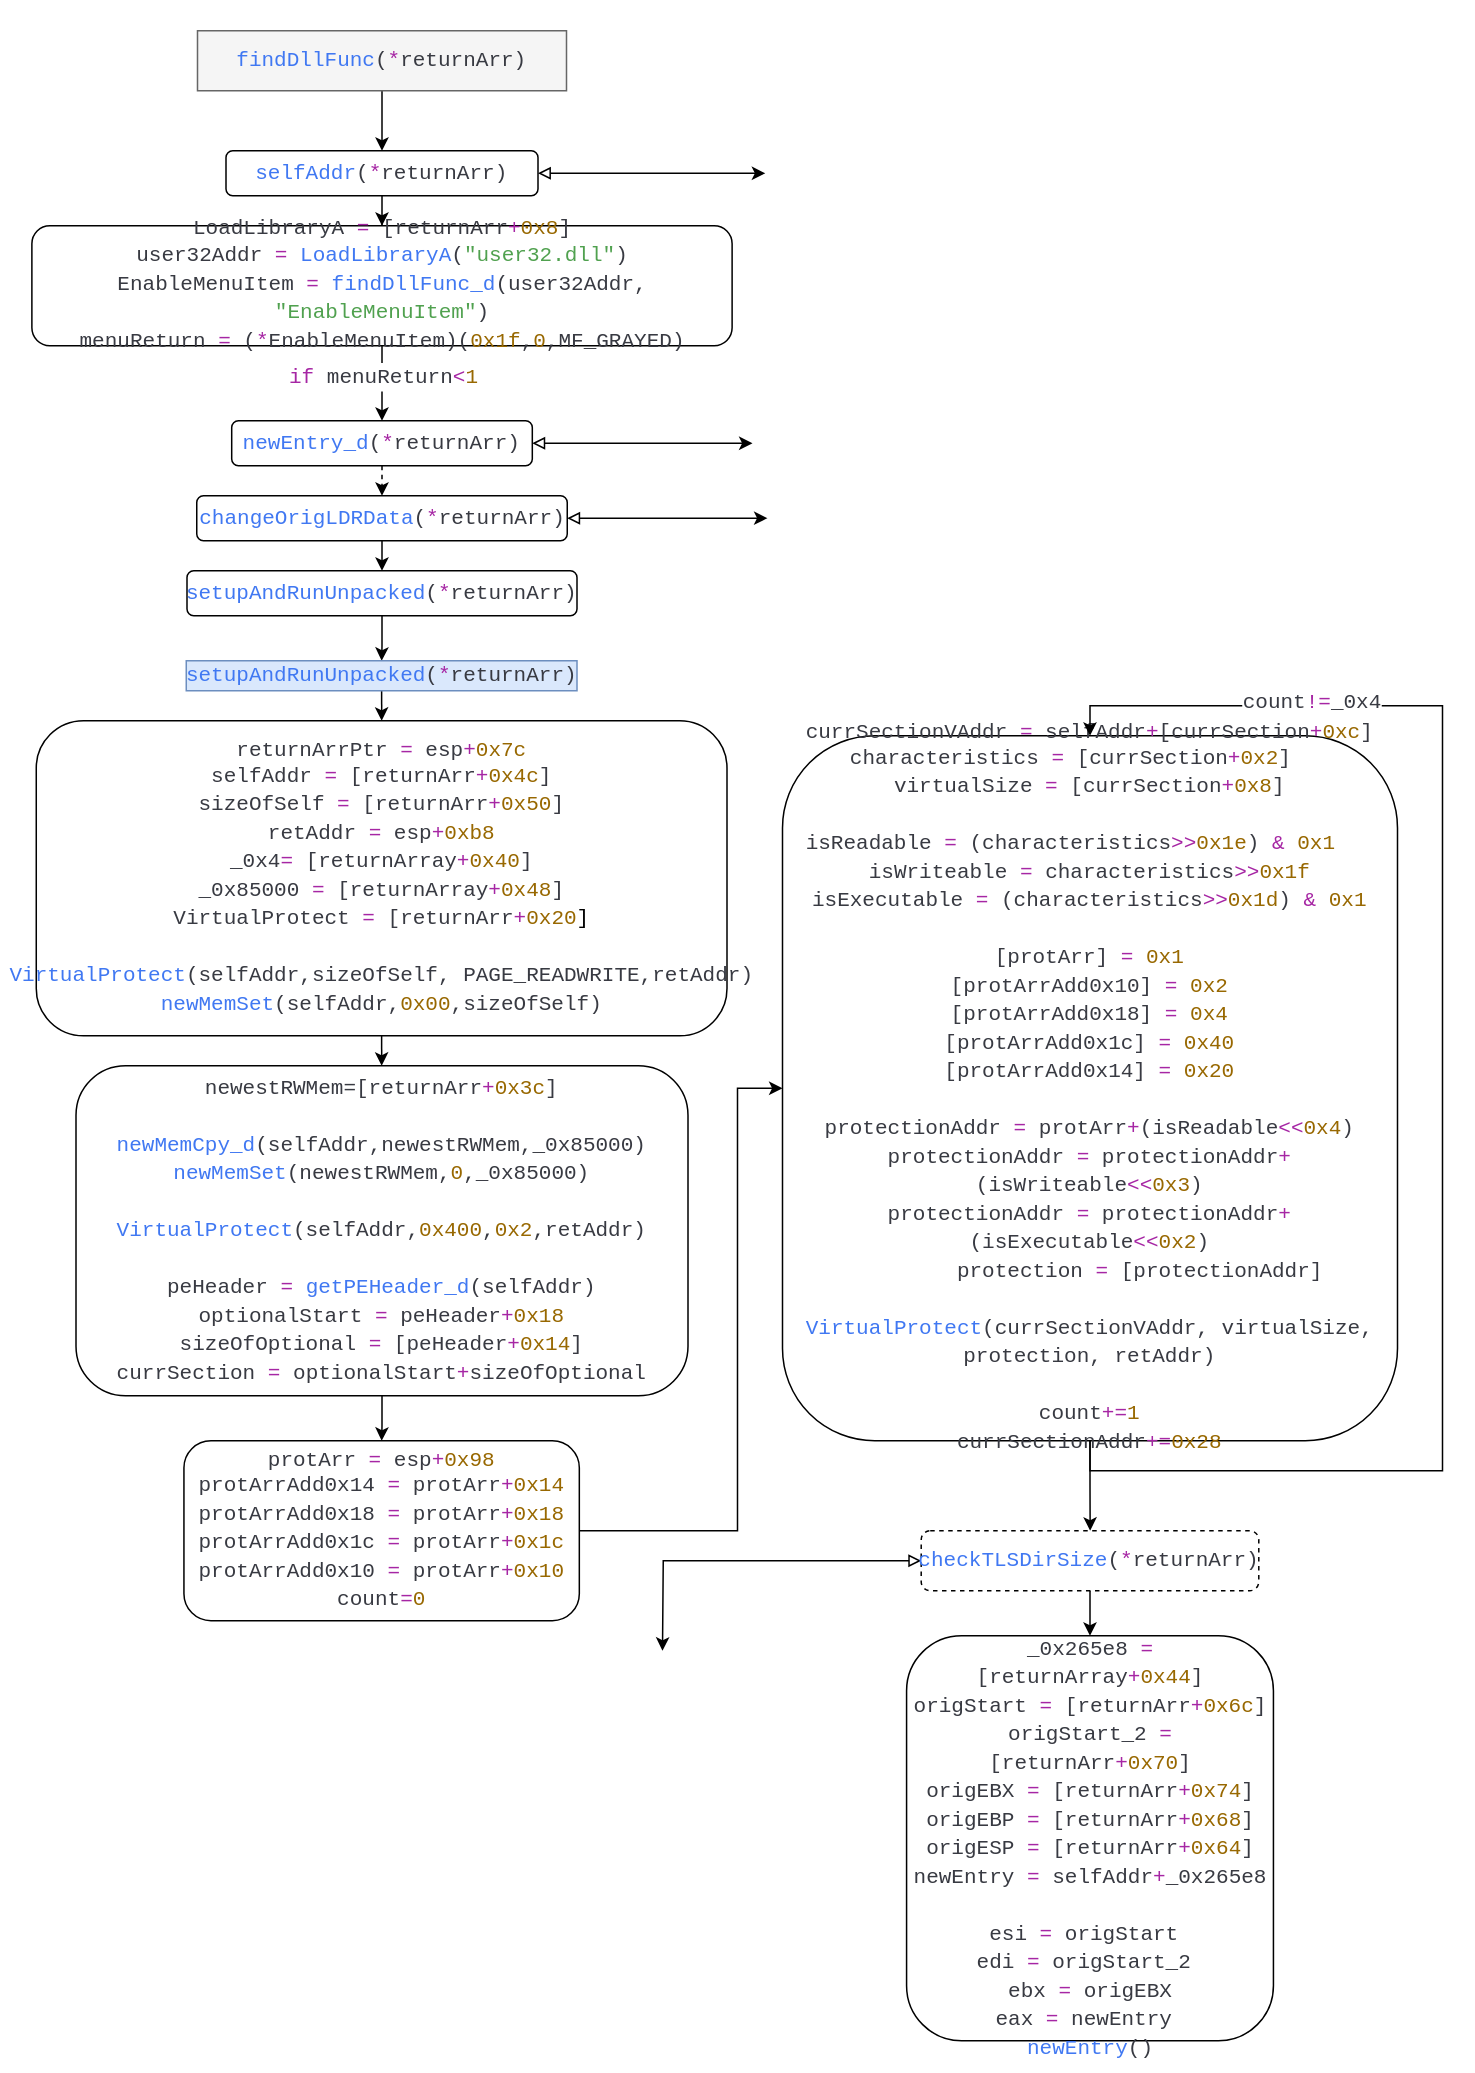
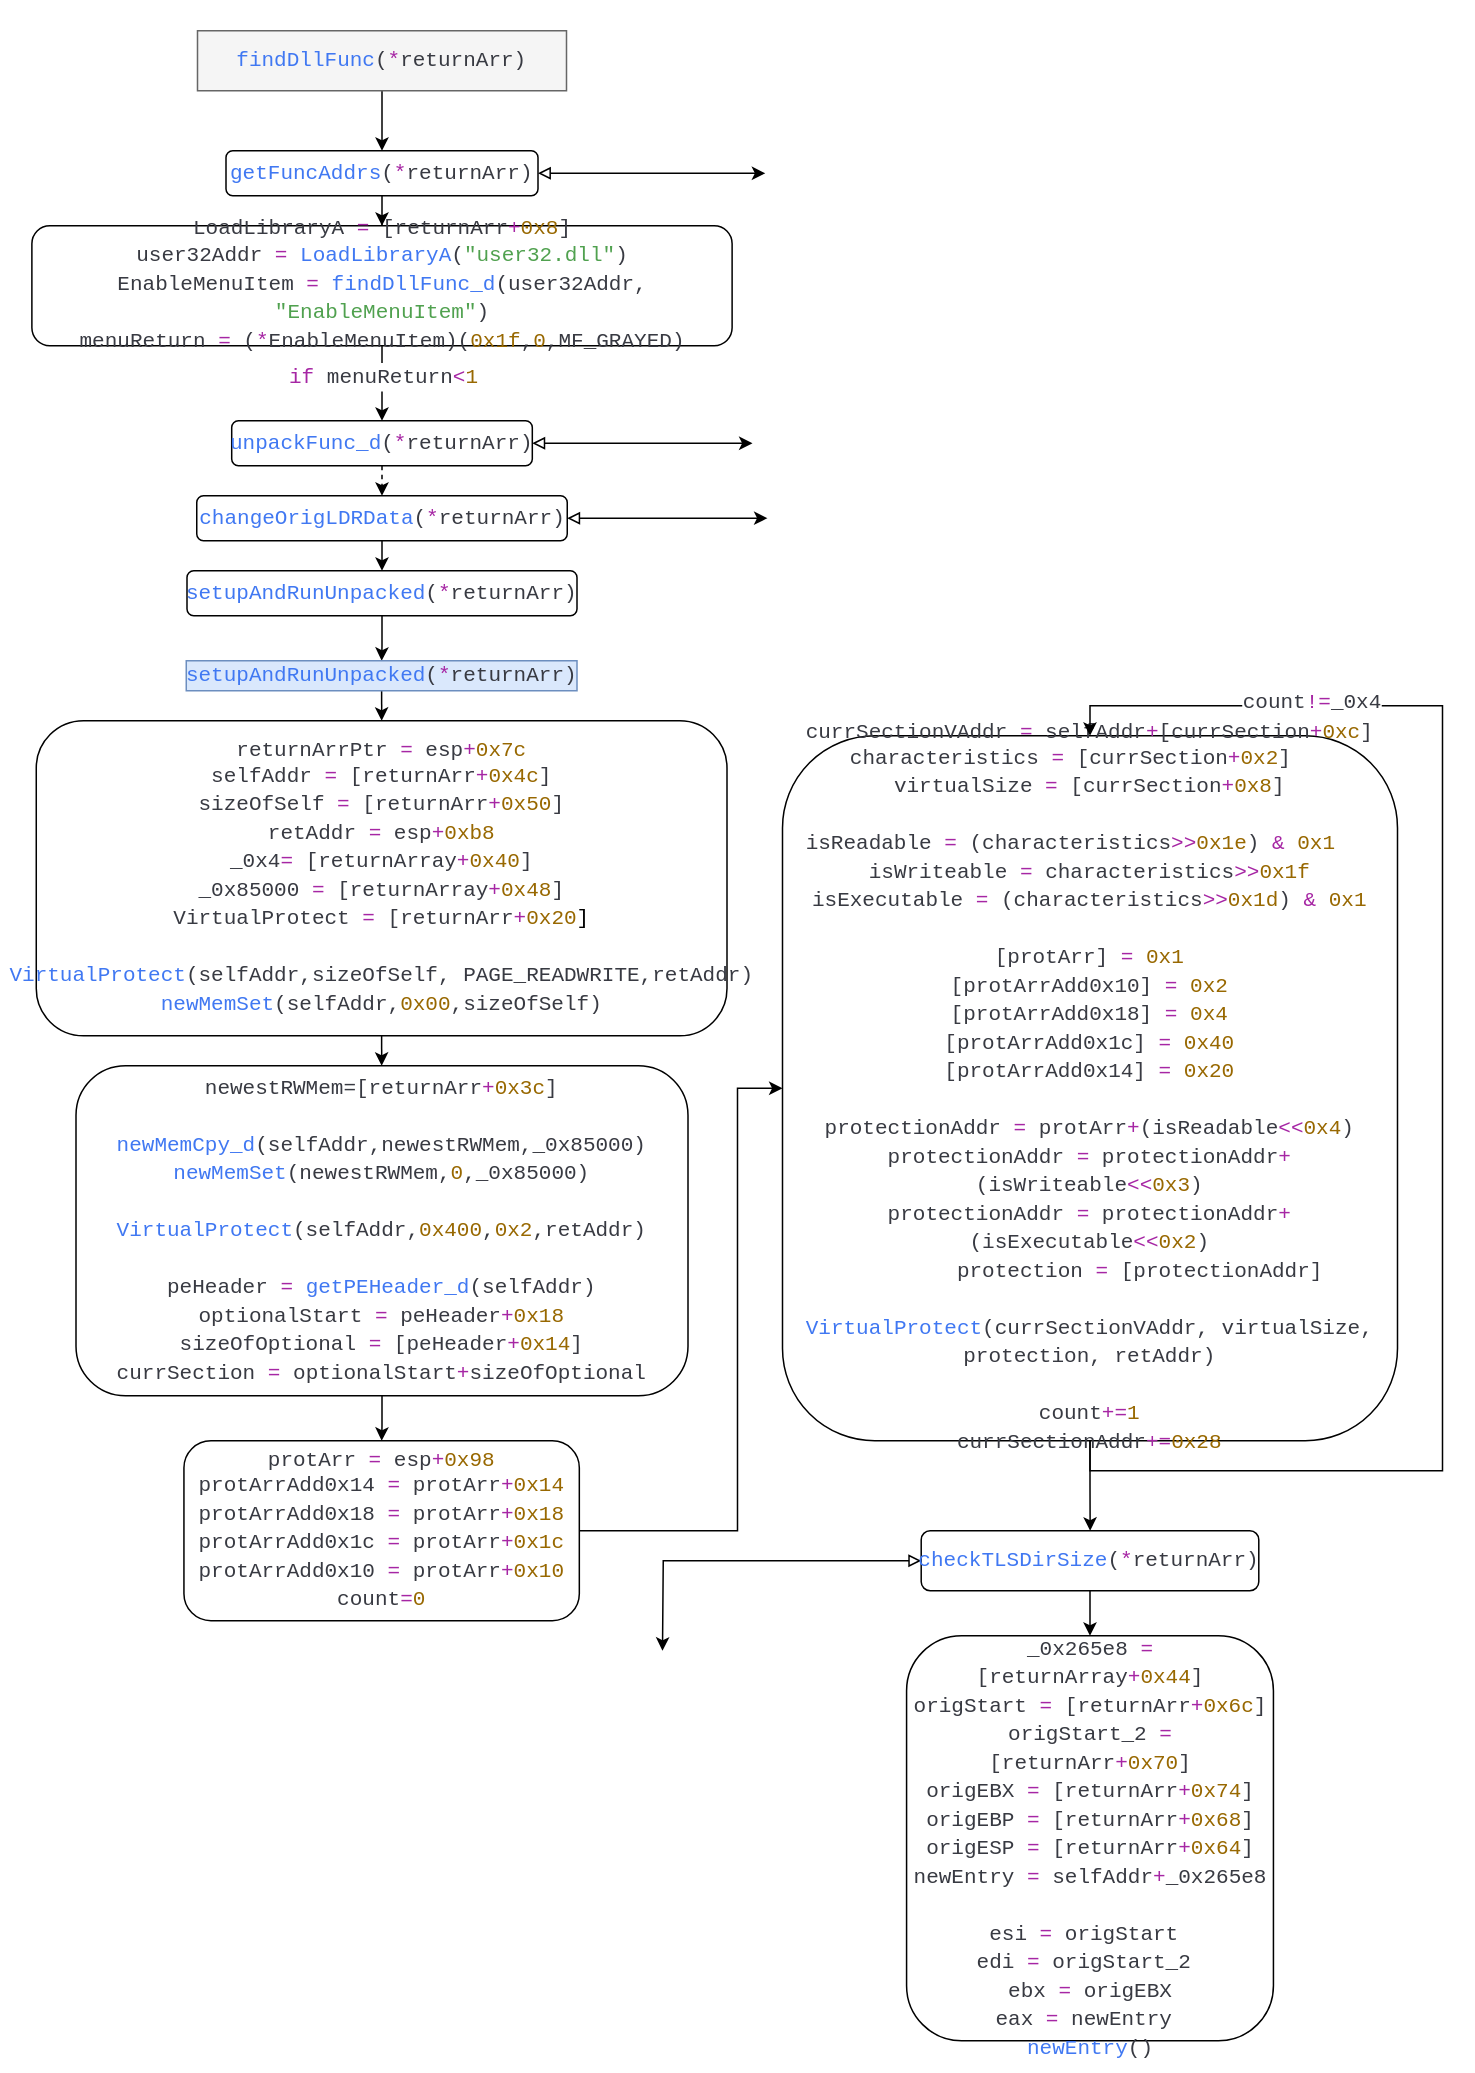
node "selfAddr(*returnArr)": label "selfAddr(*returnArr)" -> "getFuncAddrs(*returnArr)"
node "newEntry_d(*returnArr)": label "newEntry_d(*returnArr)" -> "unpackFunc_d(*returnArr)"
node "checkTLSDirSize(*returnArr)": style dashed -> solid
